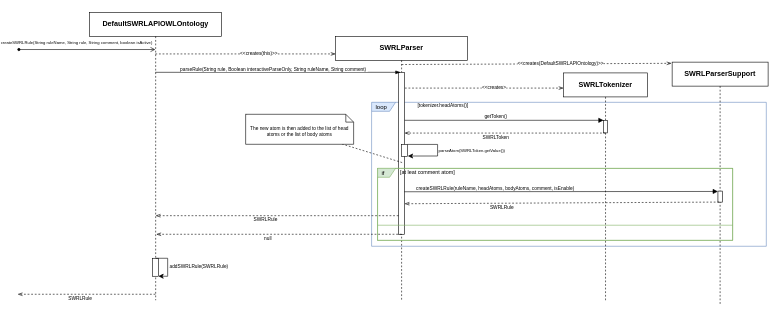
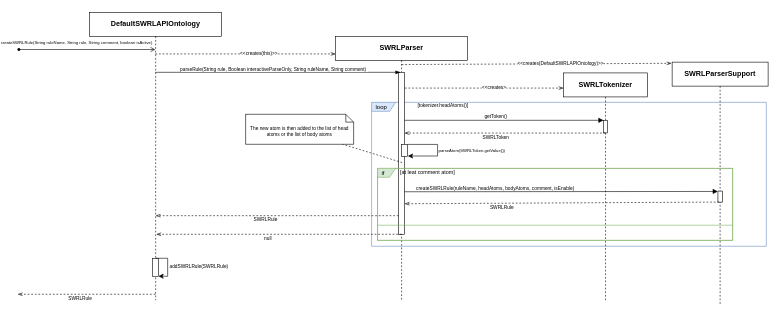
node "DefaultSWRLAPIOWLOntology": label "DefaultSWRLAPIOWLOntology" -> "DefaultSWRLAPIOntology"
